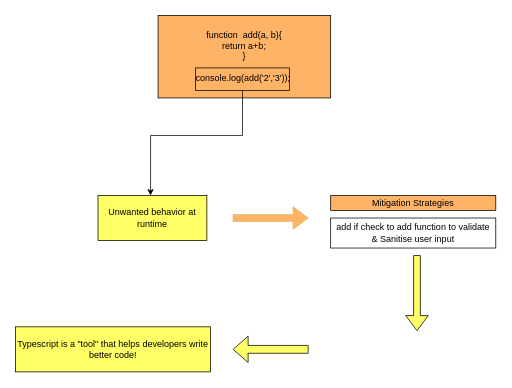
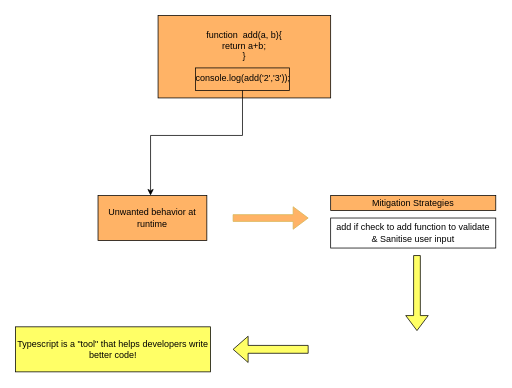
node "Unwanted behavior at runtime": fillcolor #ffff66 -> #ffb366
